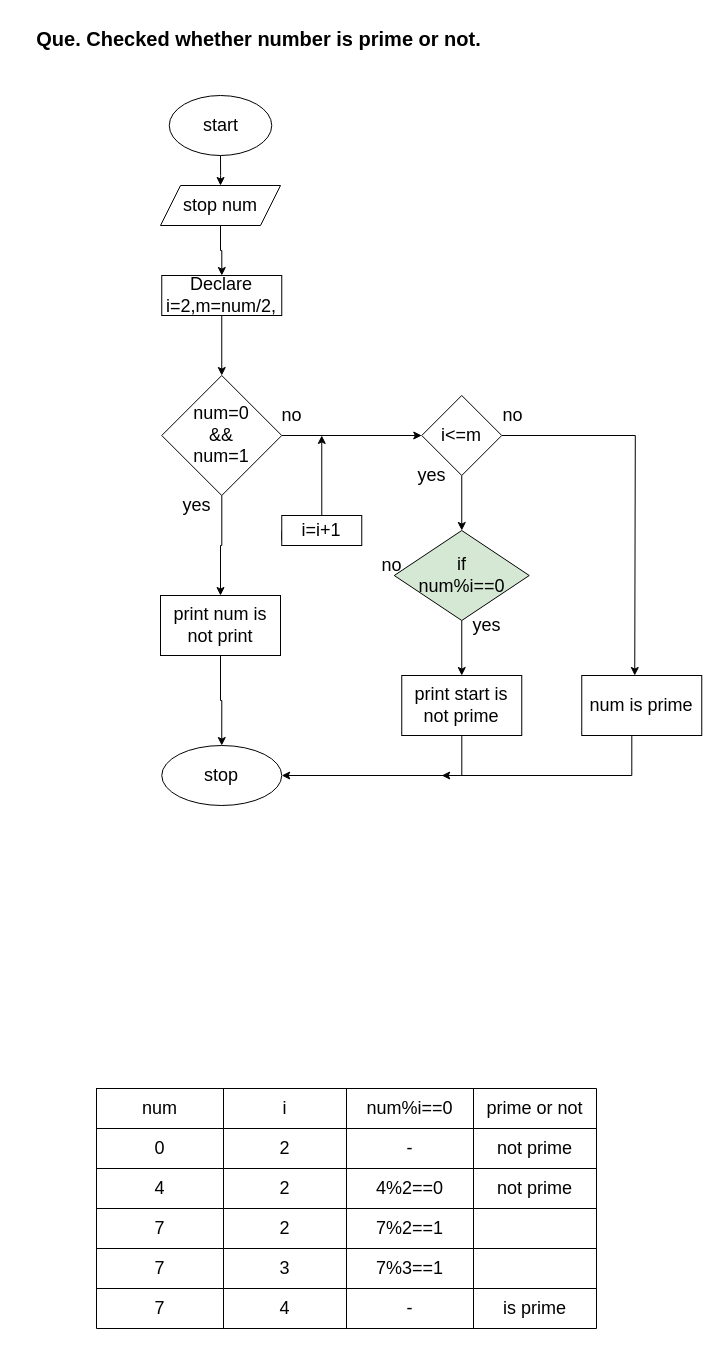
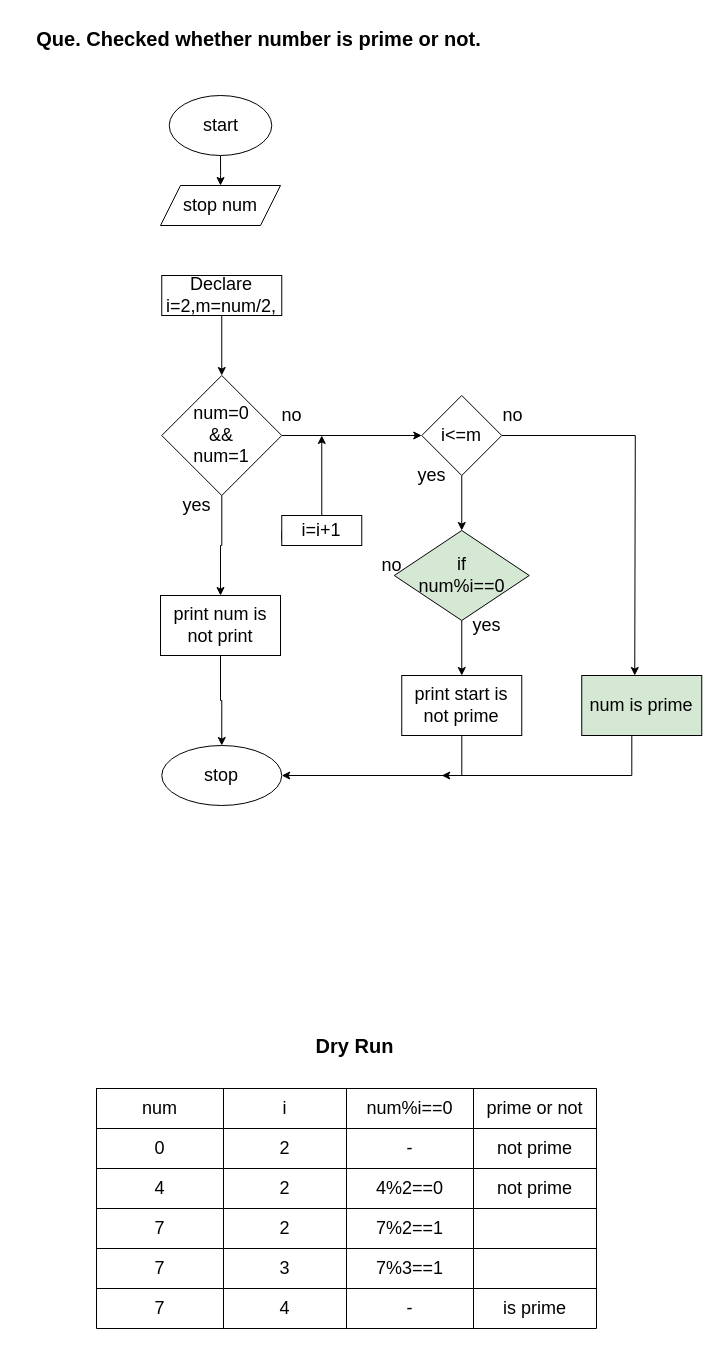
edge "stop num" -> "Declare i=2,m=num/2,": removed
node "num is prime": fillcolor #ffffff -> #d5e8d4
node "Dry Run": added
